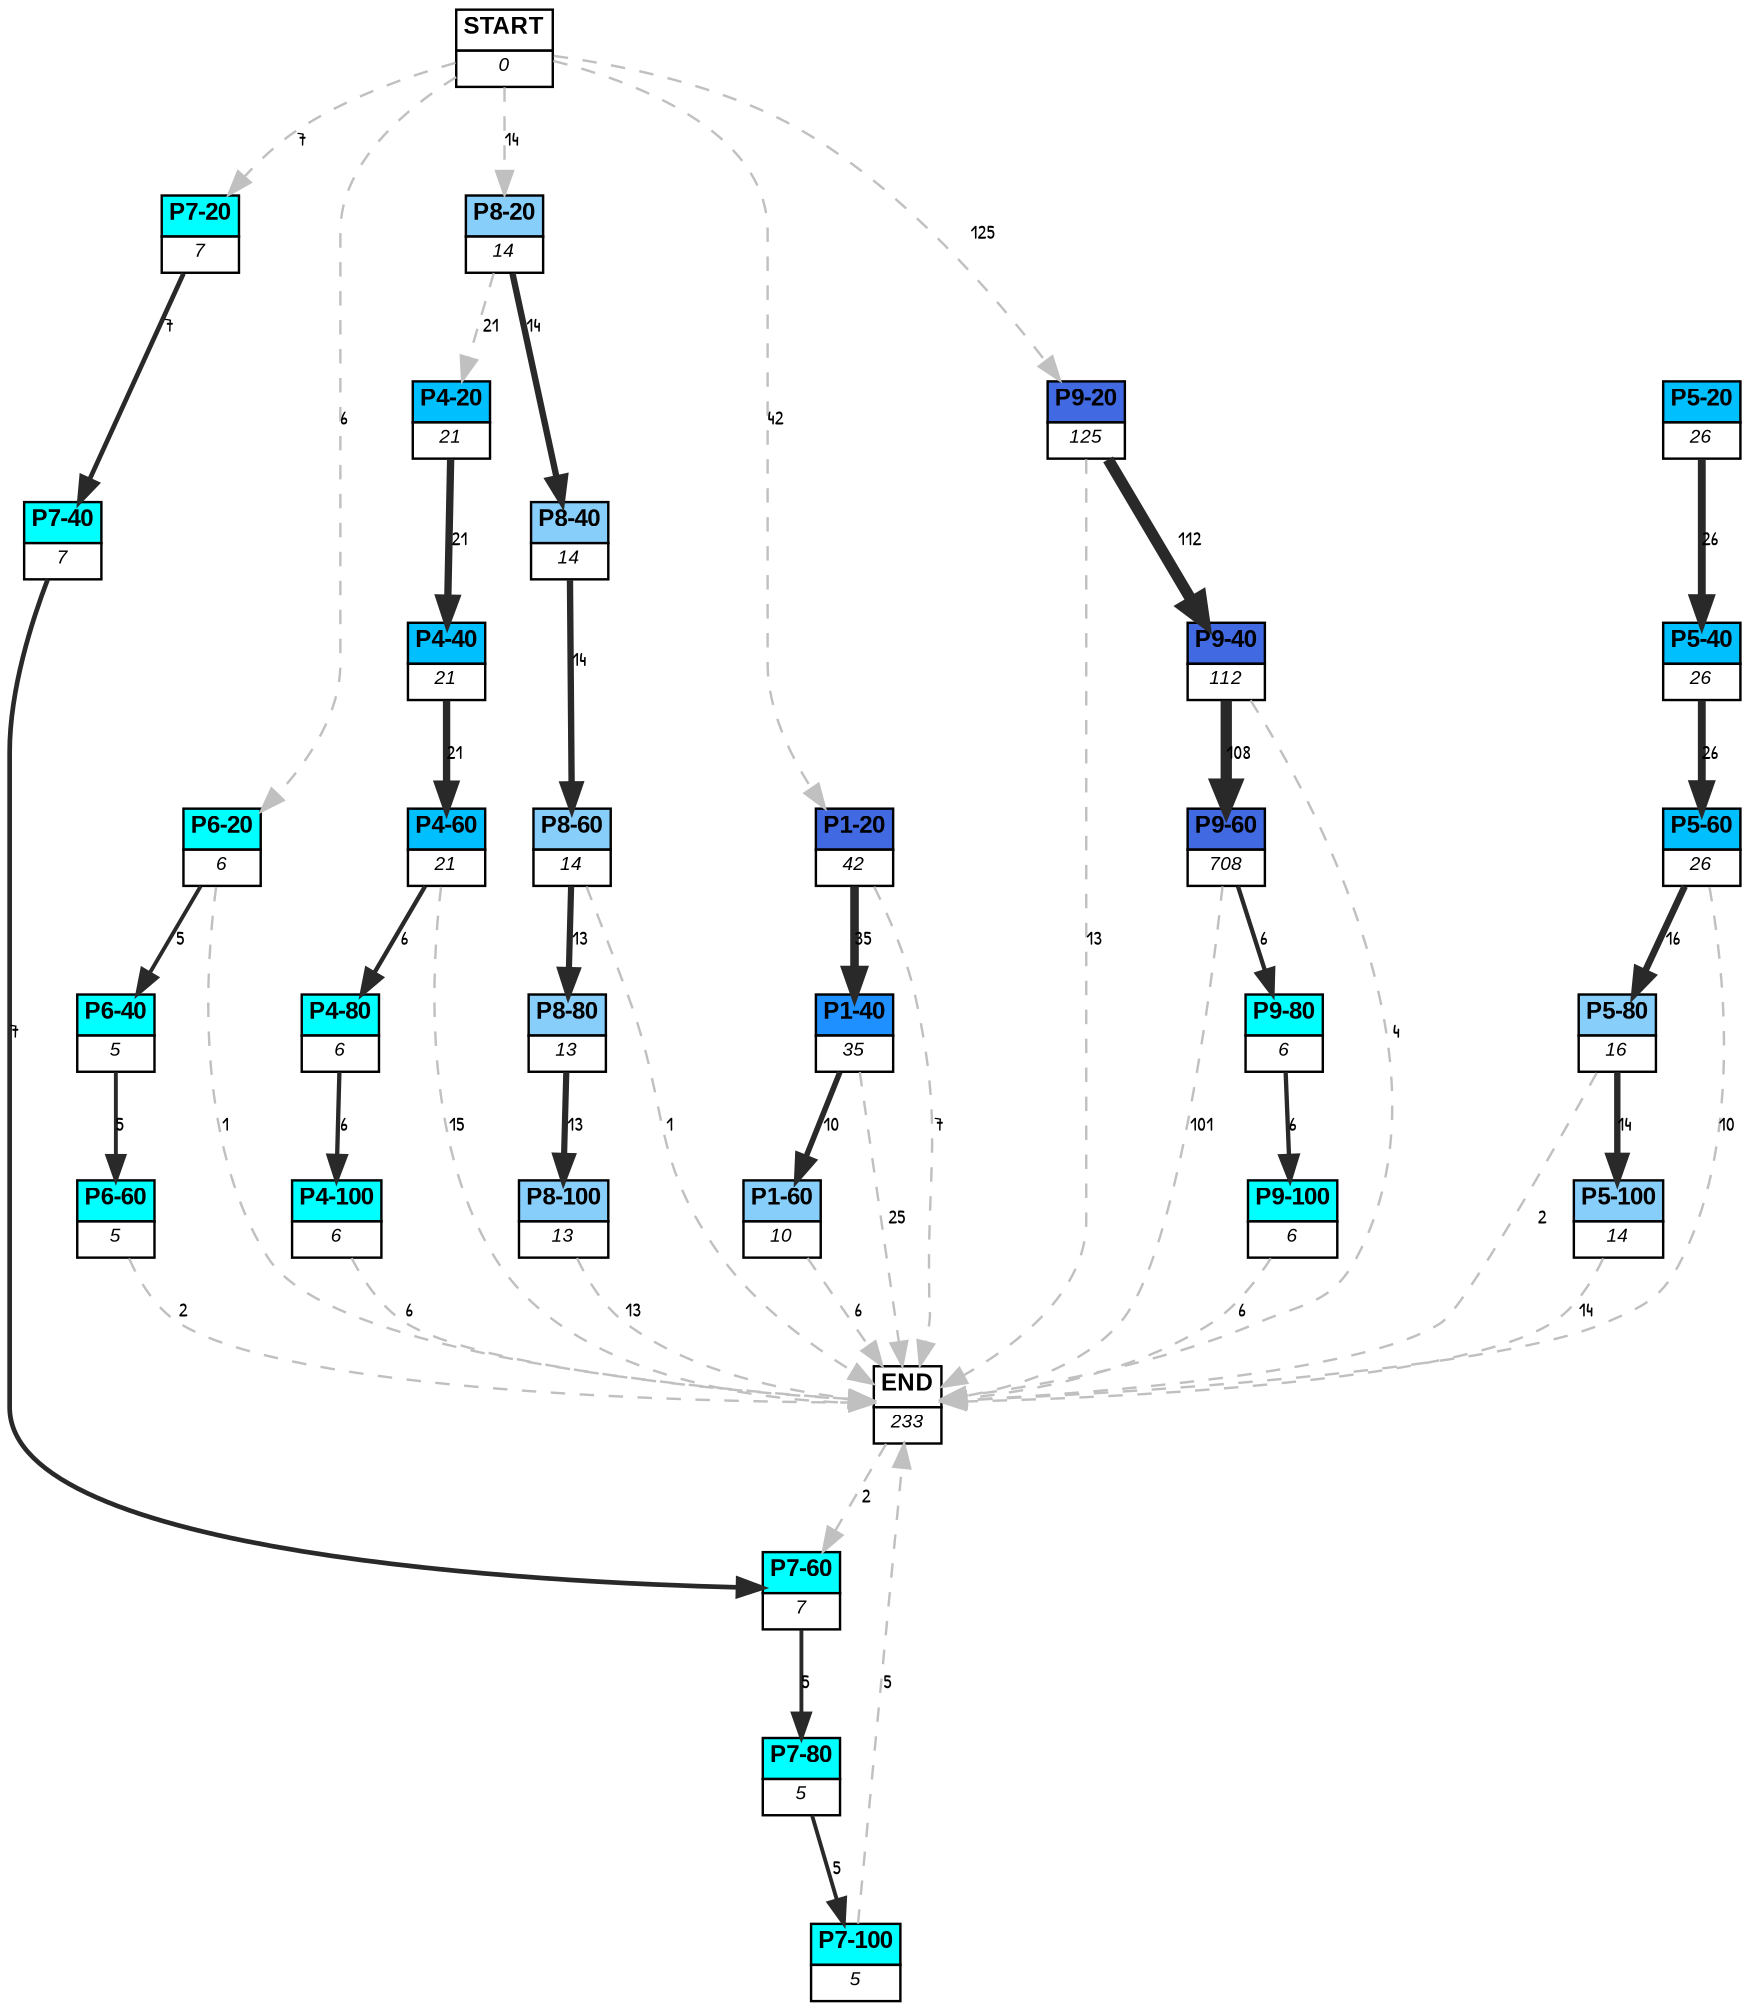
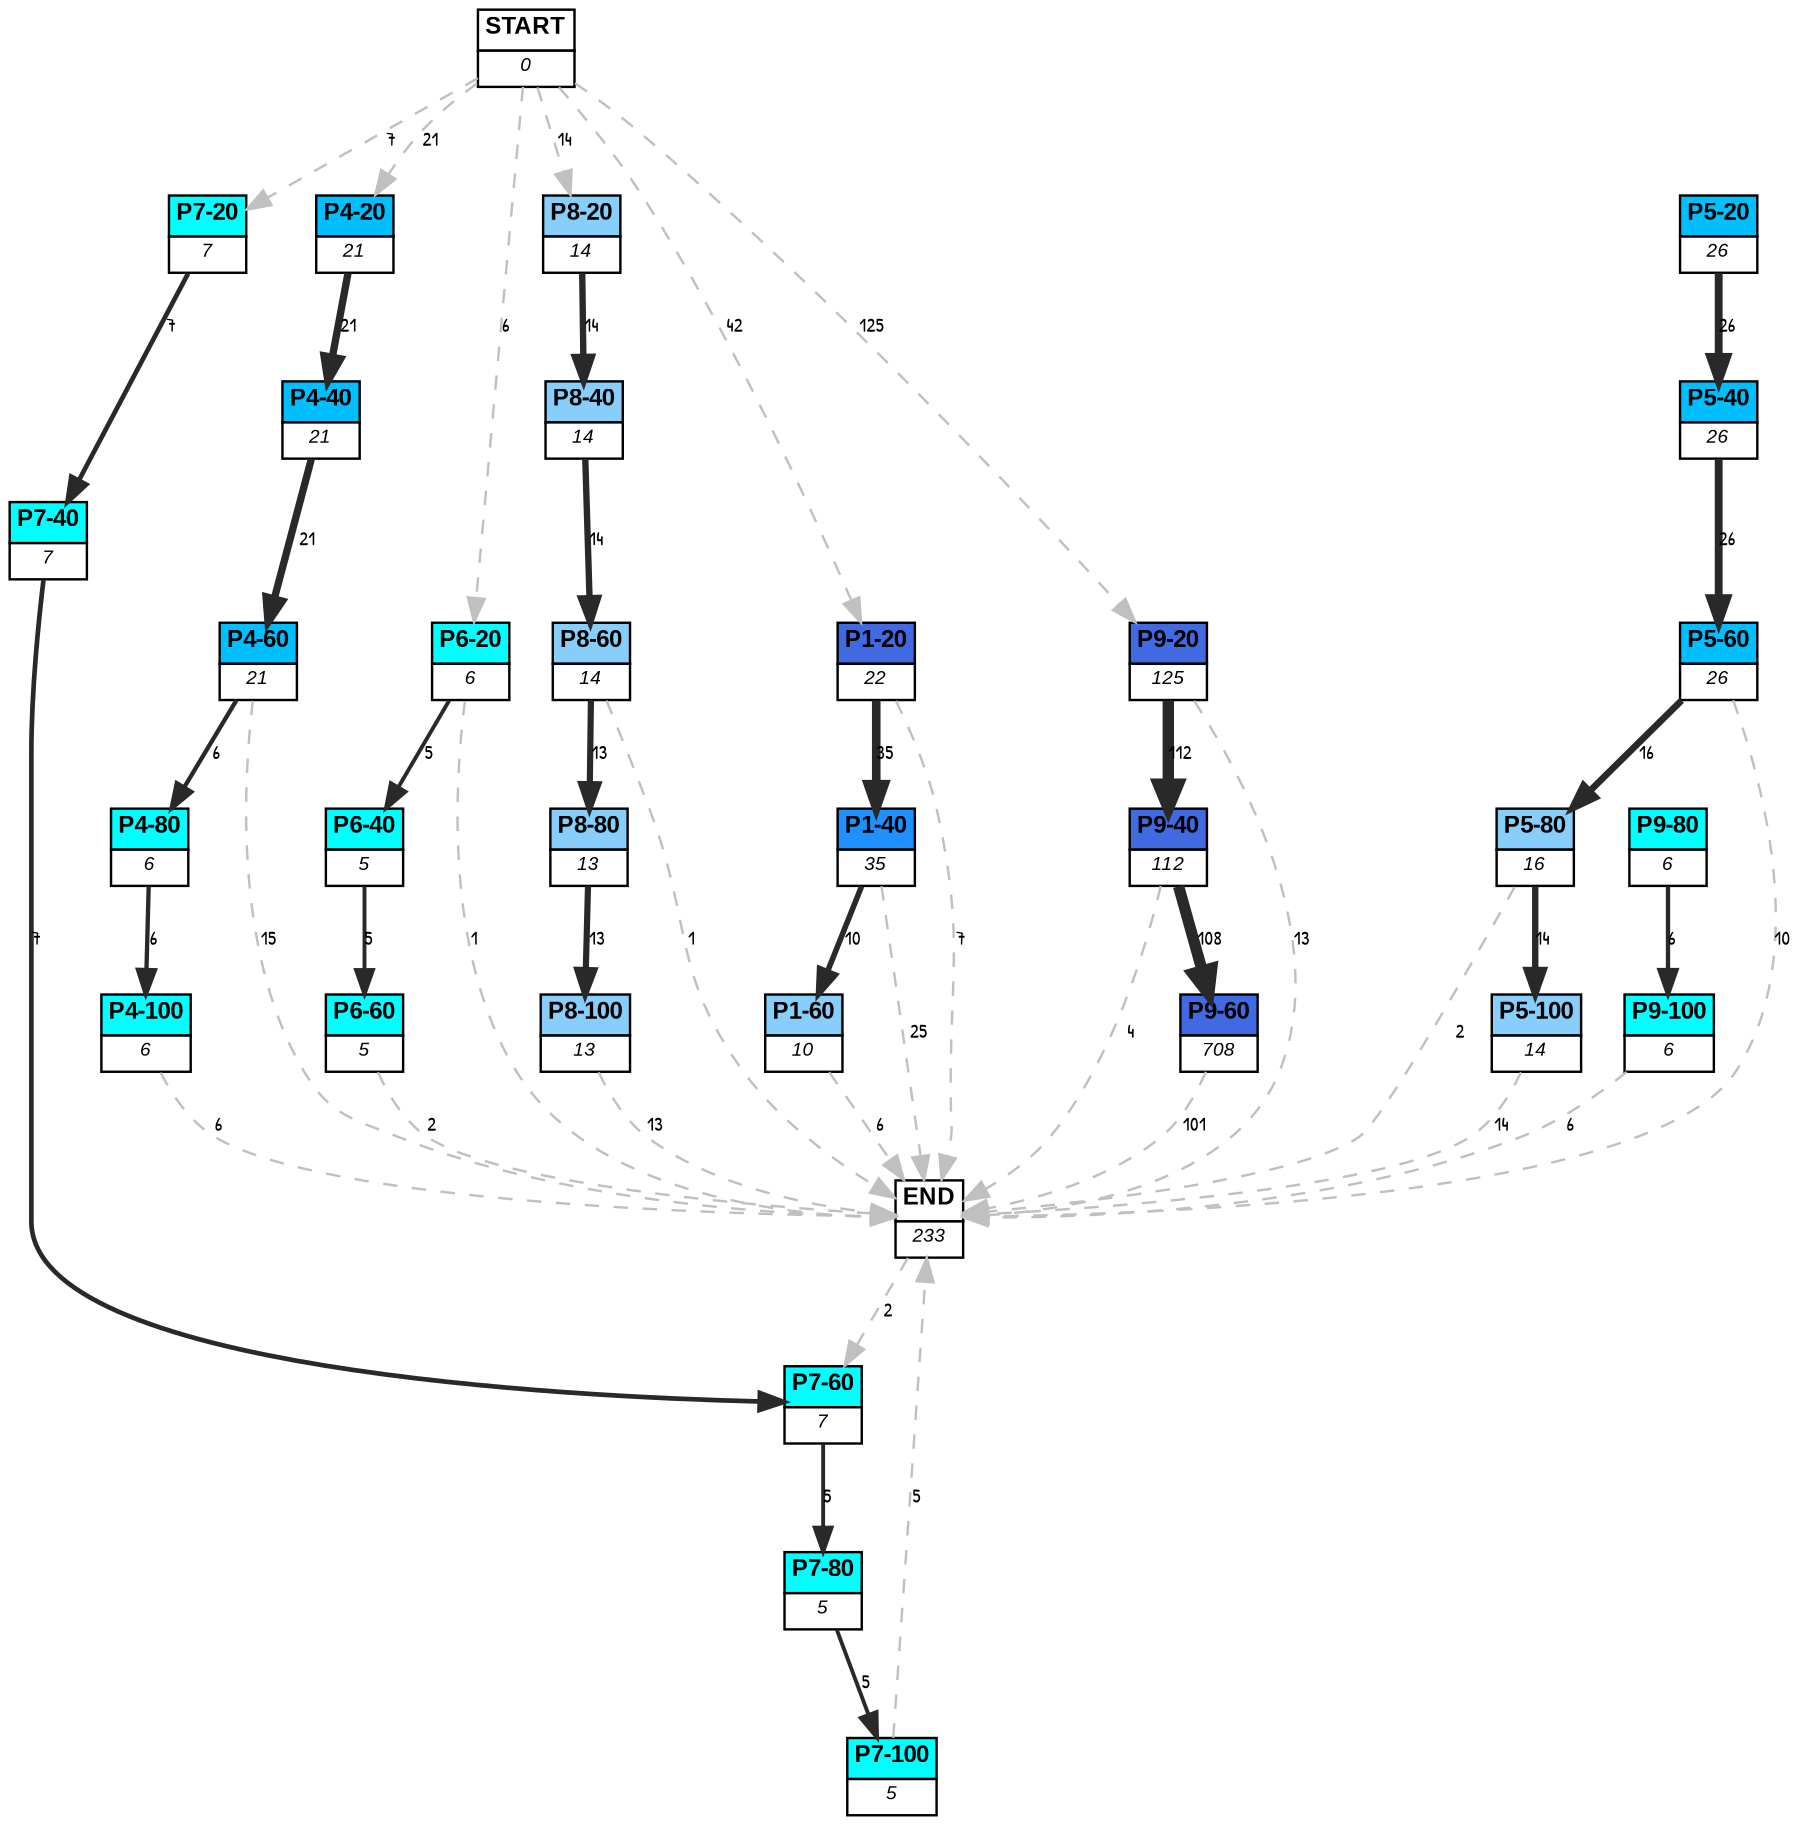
edge "P8-20" -> "P4-20": now "START" -> "P4-20"
node "P1-20": text "42" -> "22"
edge "P9-60" -> "P9-80": removed, label "6"
